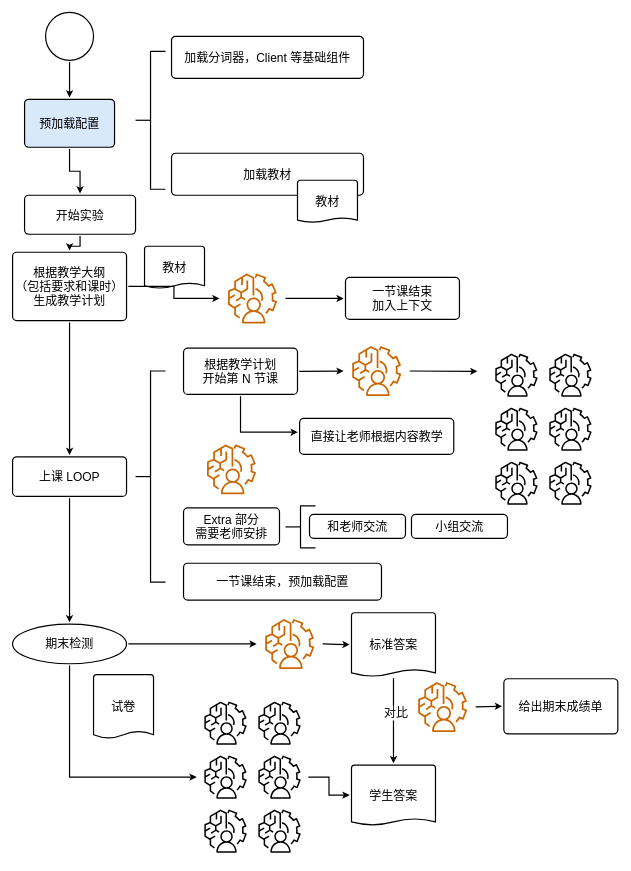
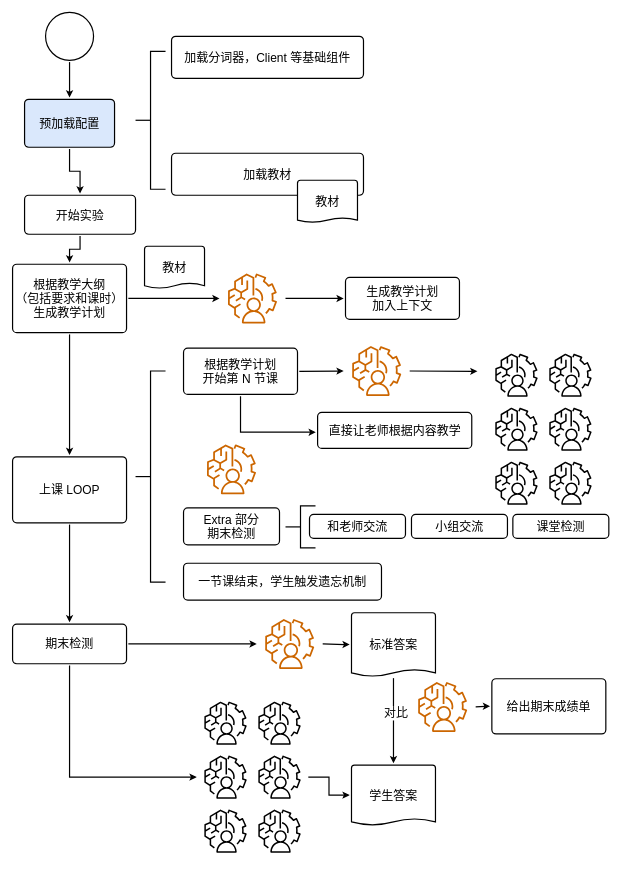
node "根据教学大纲 （包括要求和课时） 生成教学计划": moved (69, 287) -> (69, 299)
node "一节课结束 加入上下文": label "一节课结束 加入上下文" -> "生成教学计划 加入上下文"
node "直接让老师根据内容教学": moved (377, 437) -> (395, 431)
node "上课 LOOP": size 114x40 -> 114x66
node "Extra 部分 需要老师安排": label "Extra 部分 需要老师安排" -> "Extra 部分 期末检测"
node "课堂检测": added
node "一节课结束，预加载配置": label "一节课结束，预加载配置" -> "一节课结束，学生触发遗忘机制"
node "期末检测": shape ellipse -> rounded rectangle
node "试卷": removed
node "给出期末成绩单": moved (561, 707) -> (549, 707)
